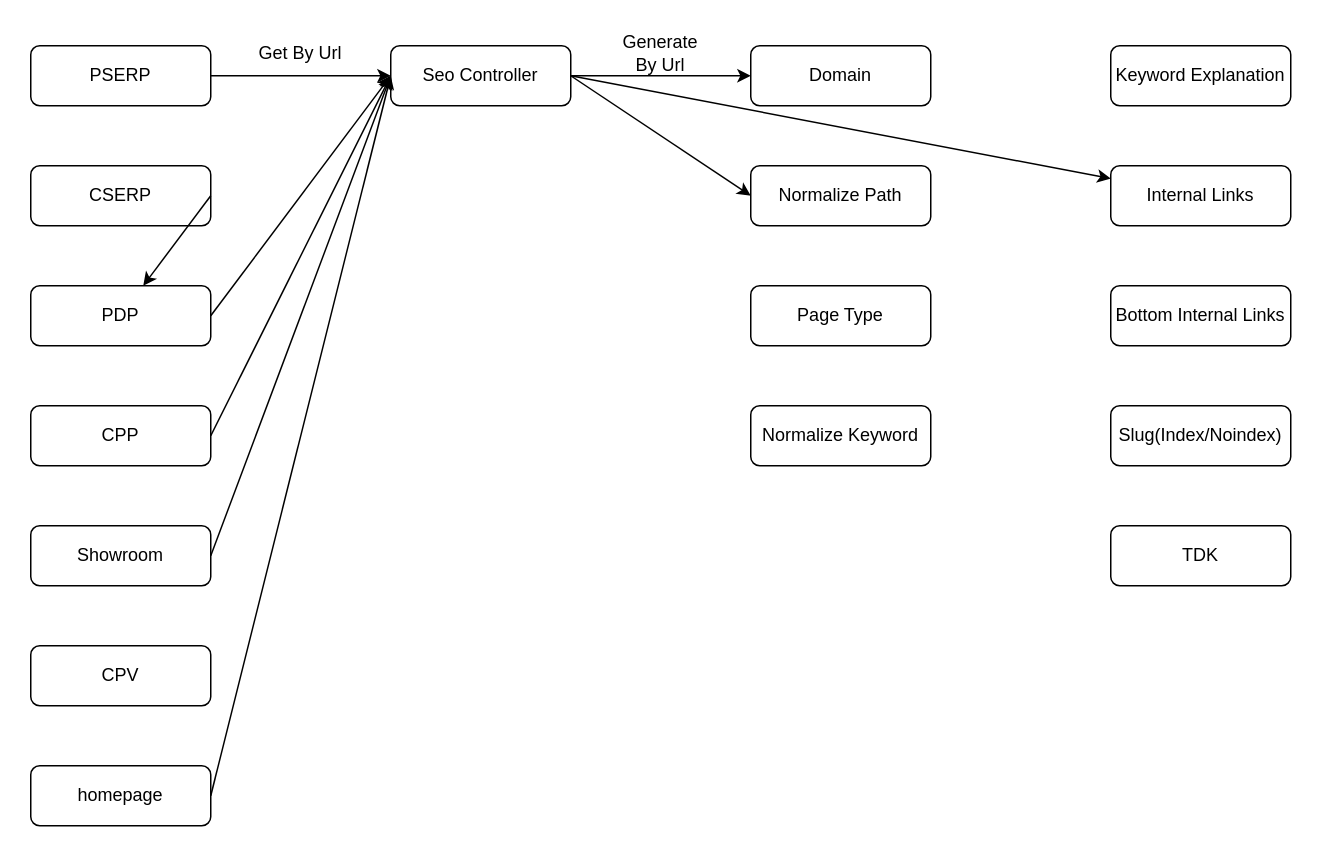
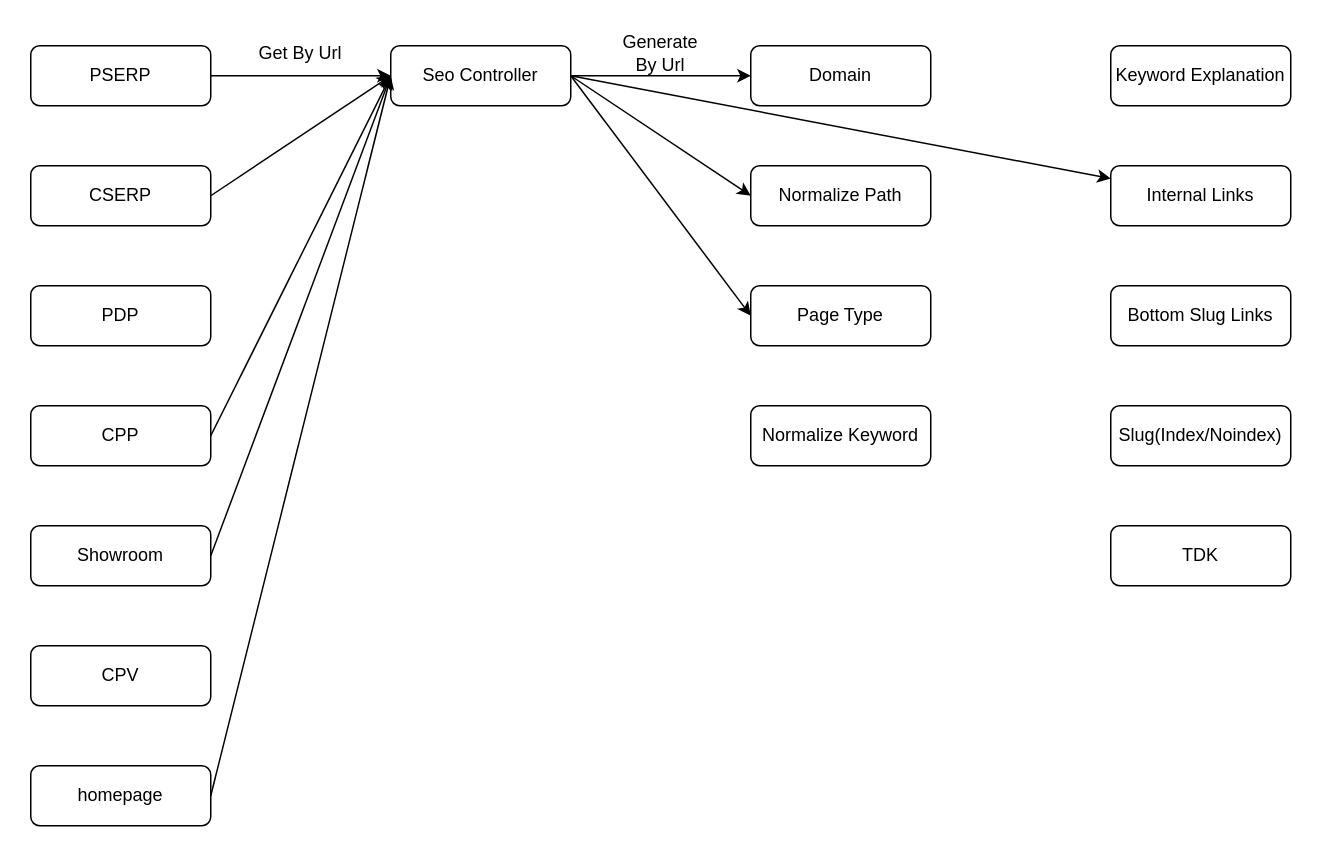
edge "Seo Controller" -> "Page Type": added
edge "PDP" -> "Seo Controller": removed
edge "CSERP" -> "PDP": now "CSERP" -> "Seo Controller"
node "Bottom Internal Links": label "Bottom Internal Links" -> "Bottom Slug Links"
